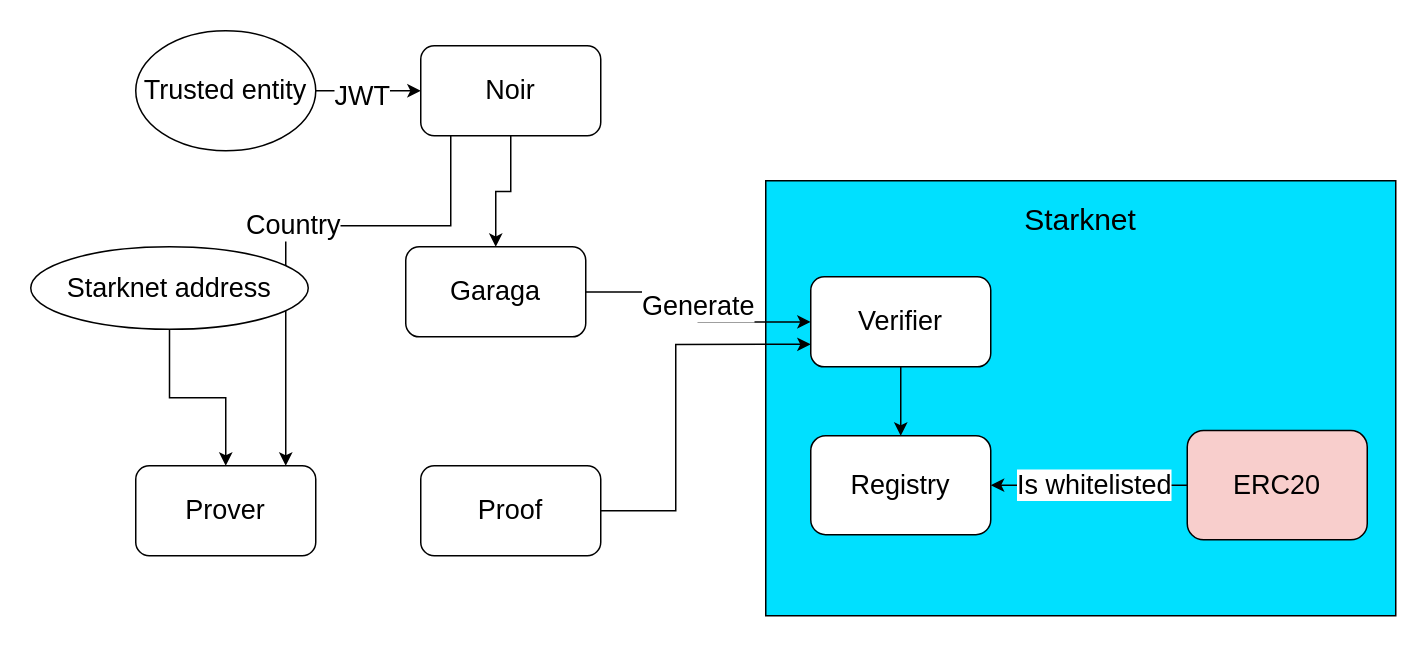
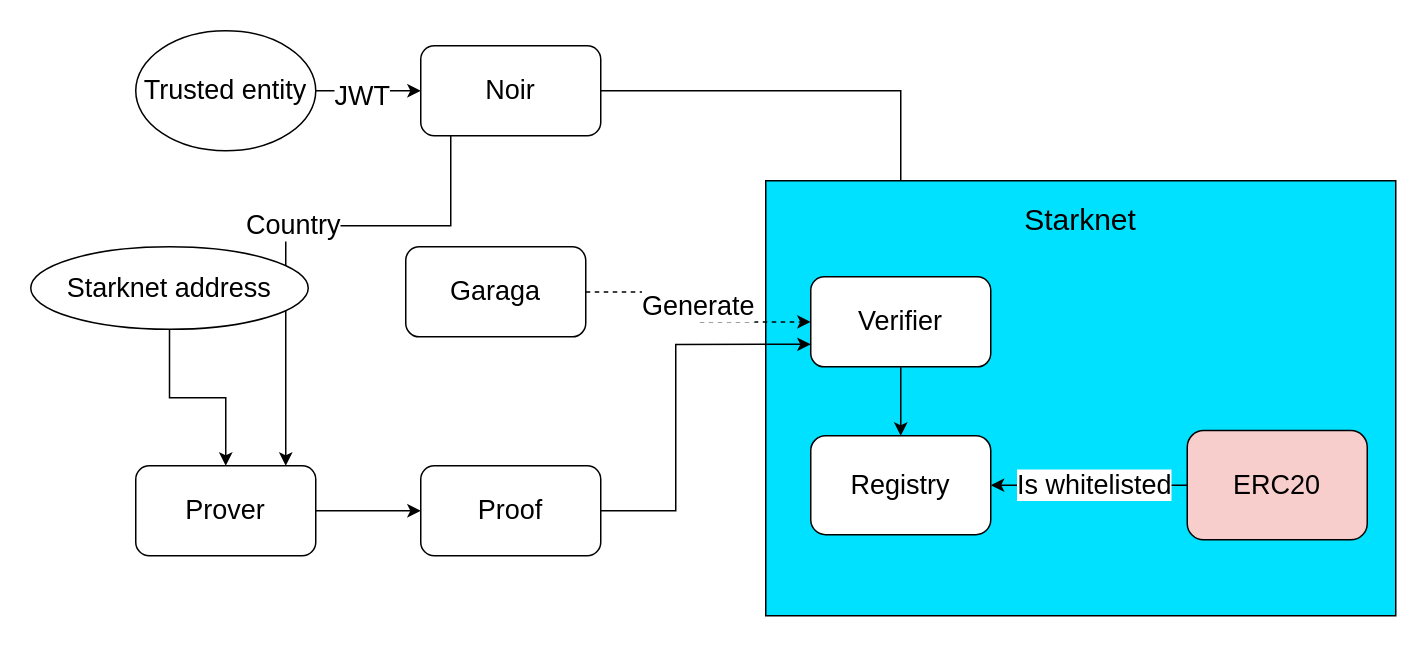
edge "Noir" -> "Garaga": now "Noir" -> "Verifier"
edge "Garaga" -> "Verifier": style solid -> dashed
edge "Prover" -> "Proof": added
